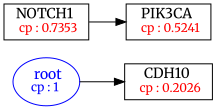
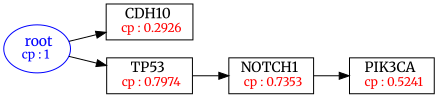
node "TP53": added
node "CDH10": text "cp : 0.2026" -> "cp : 0.2926"
